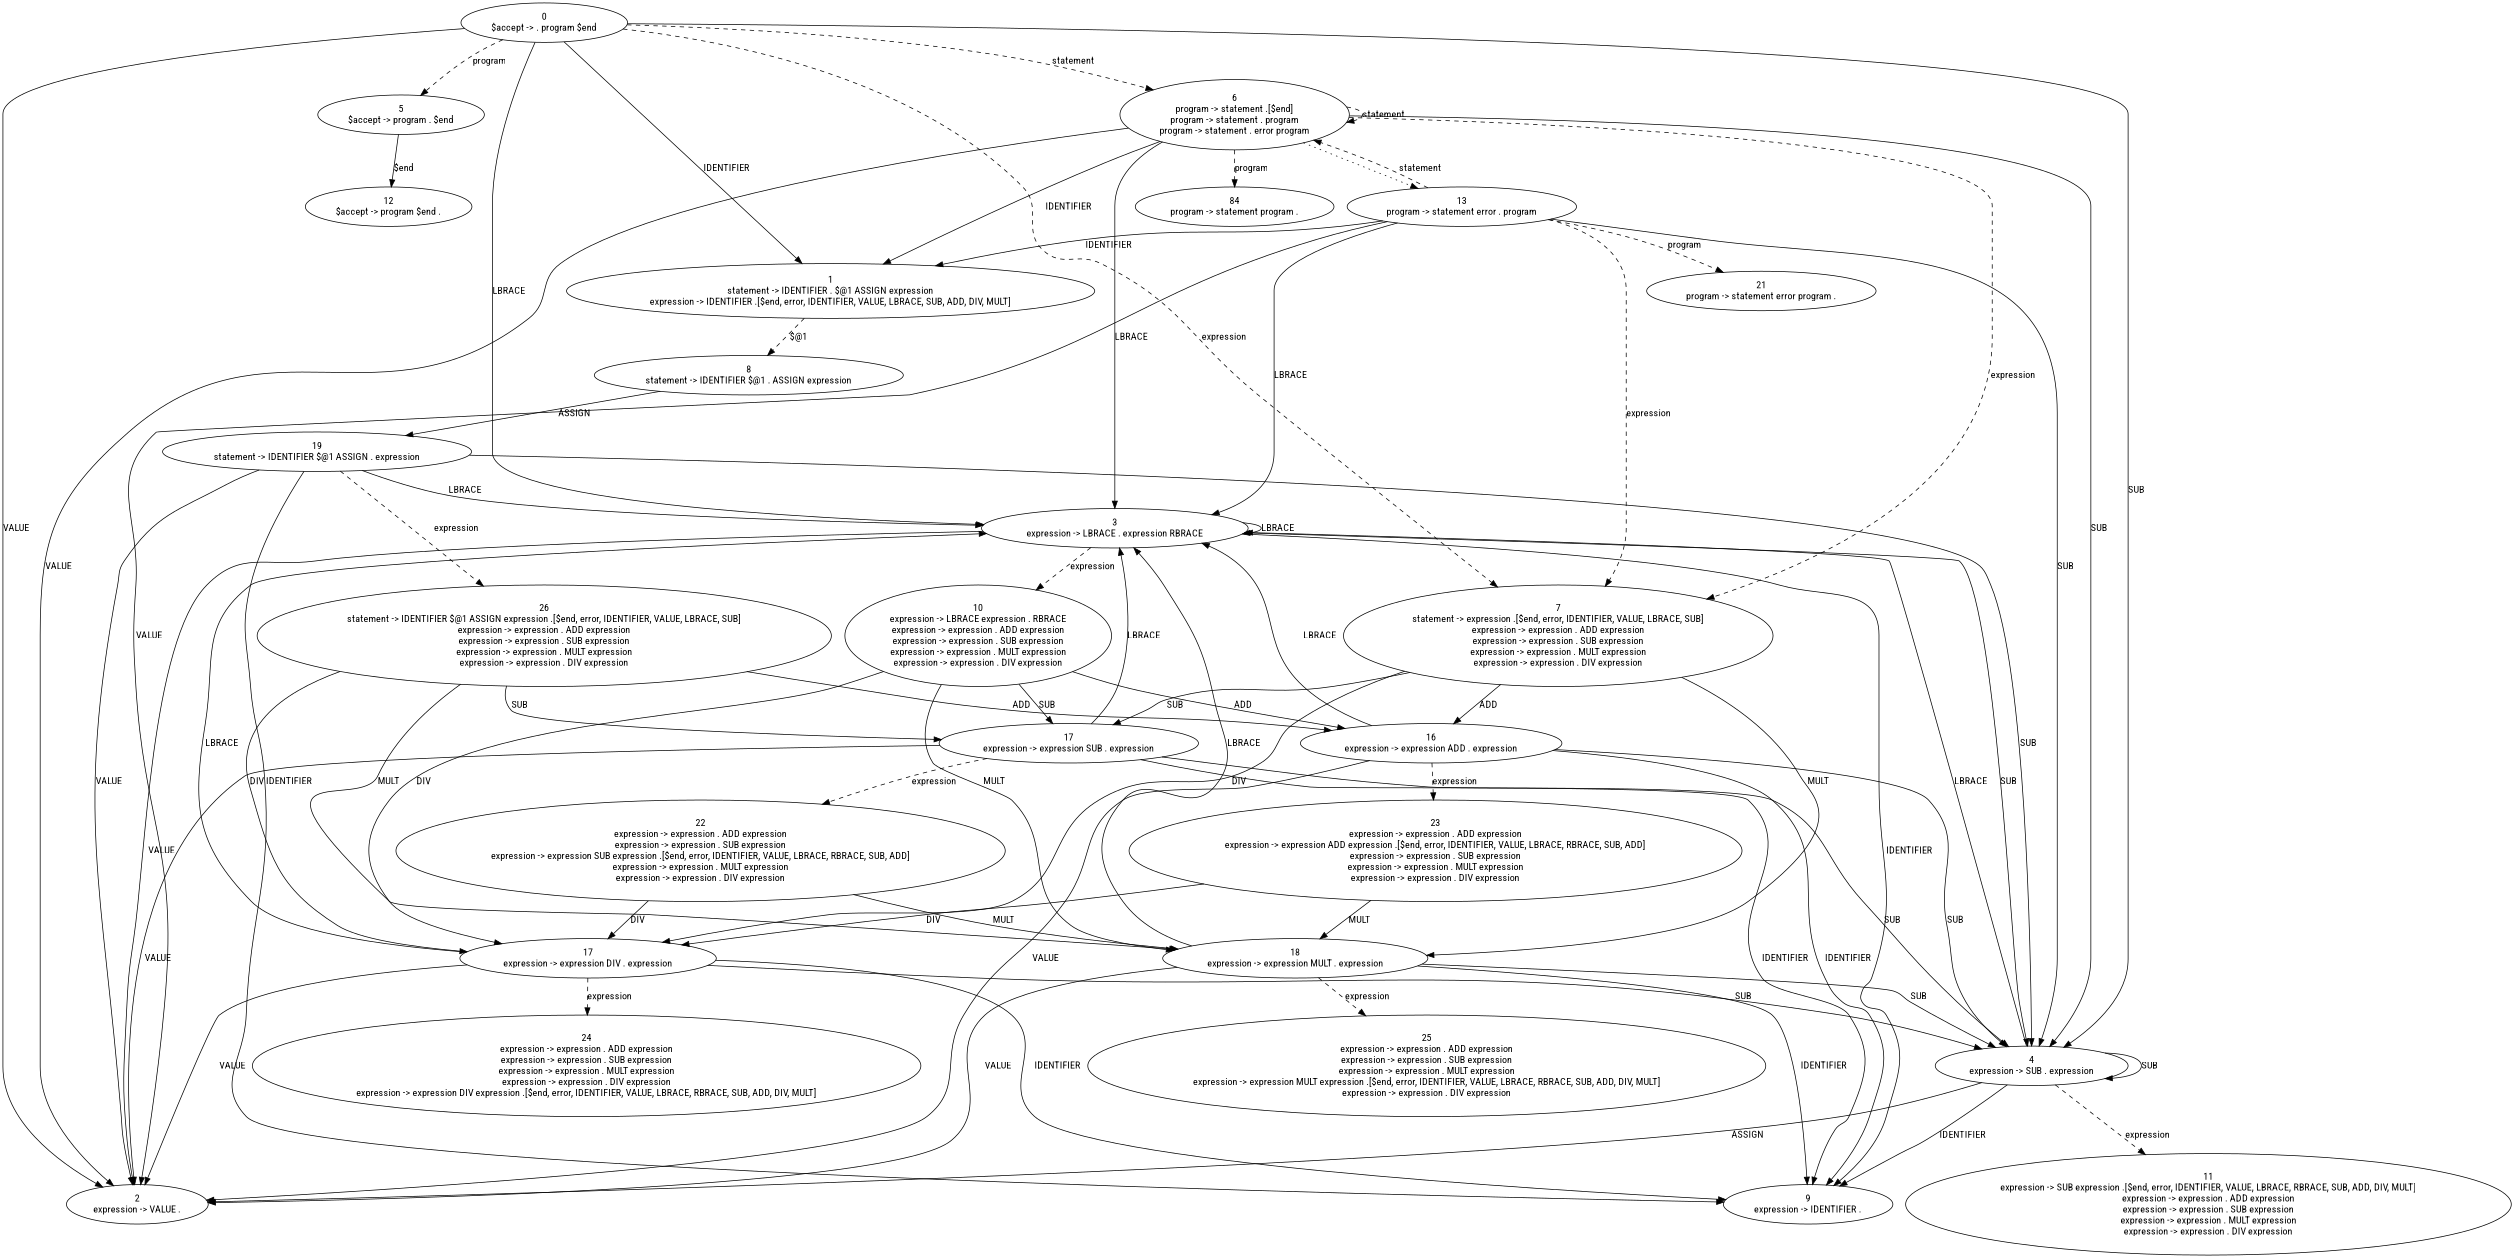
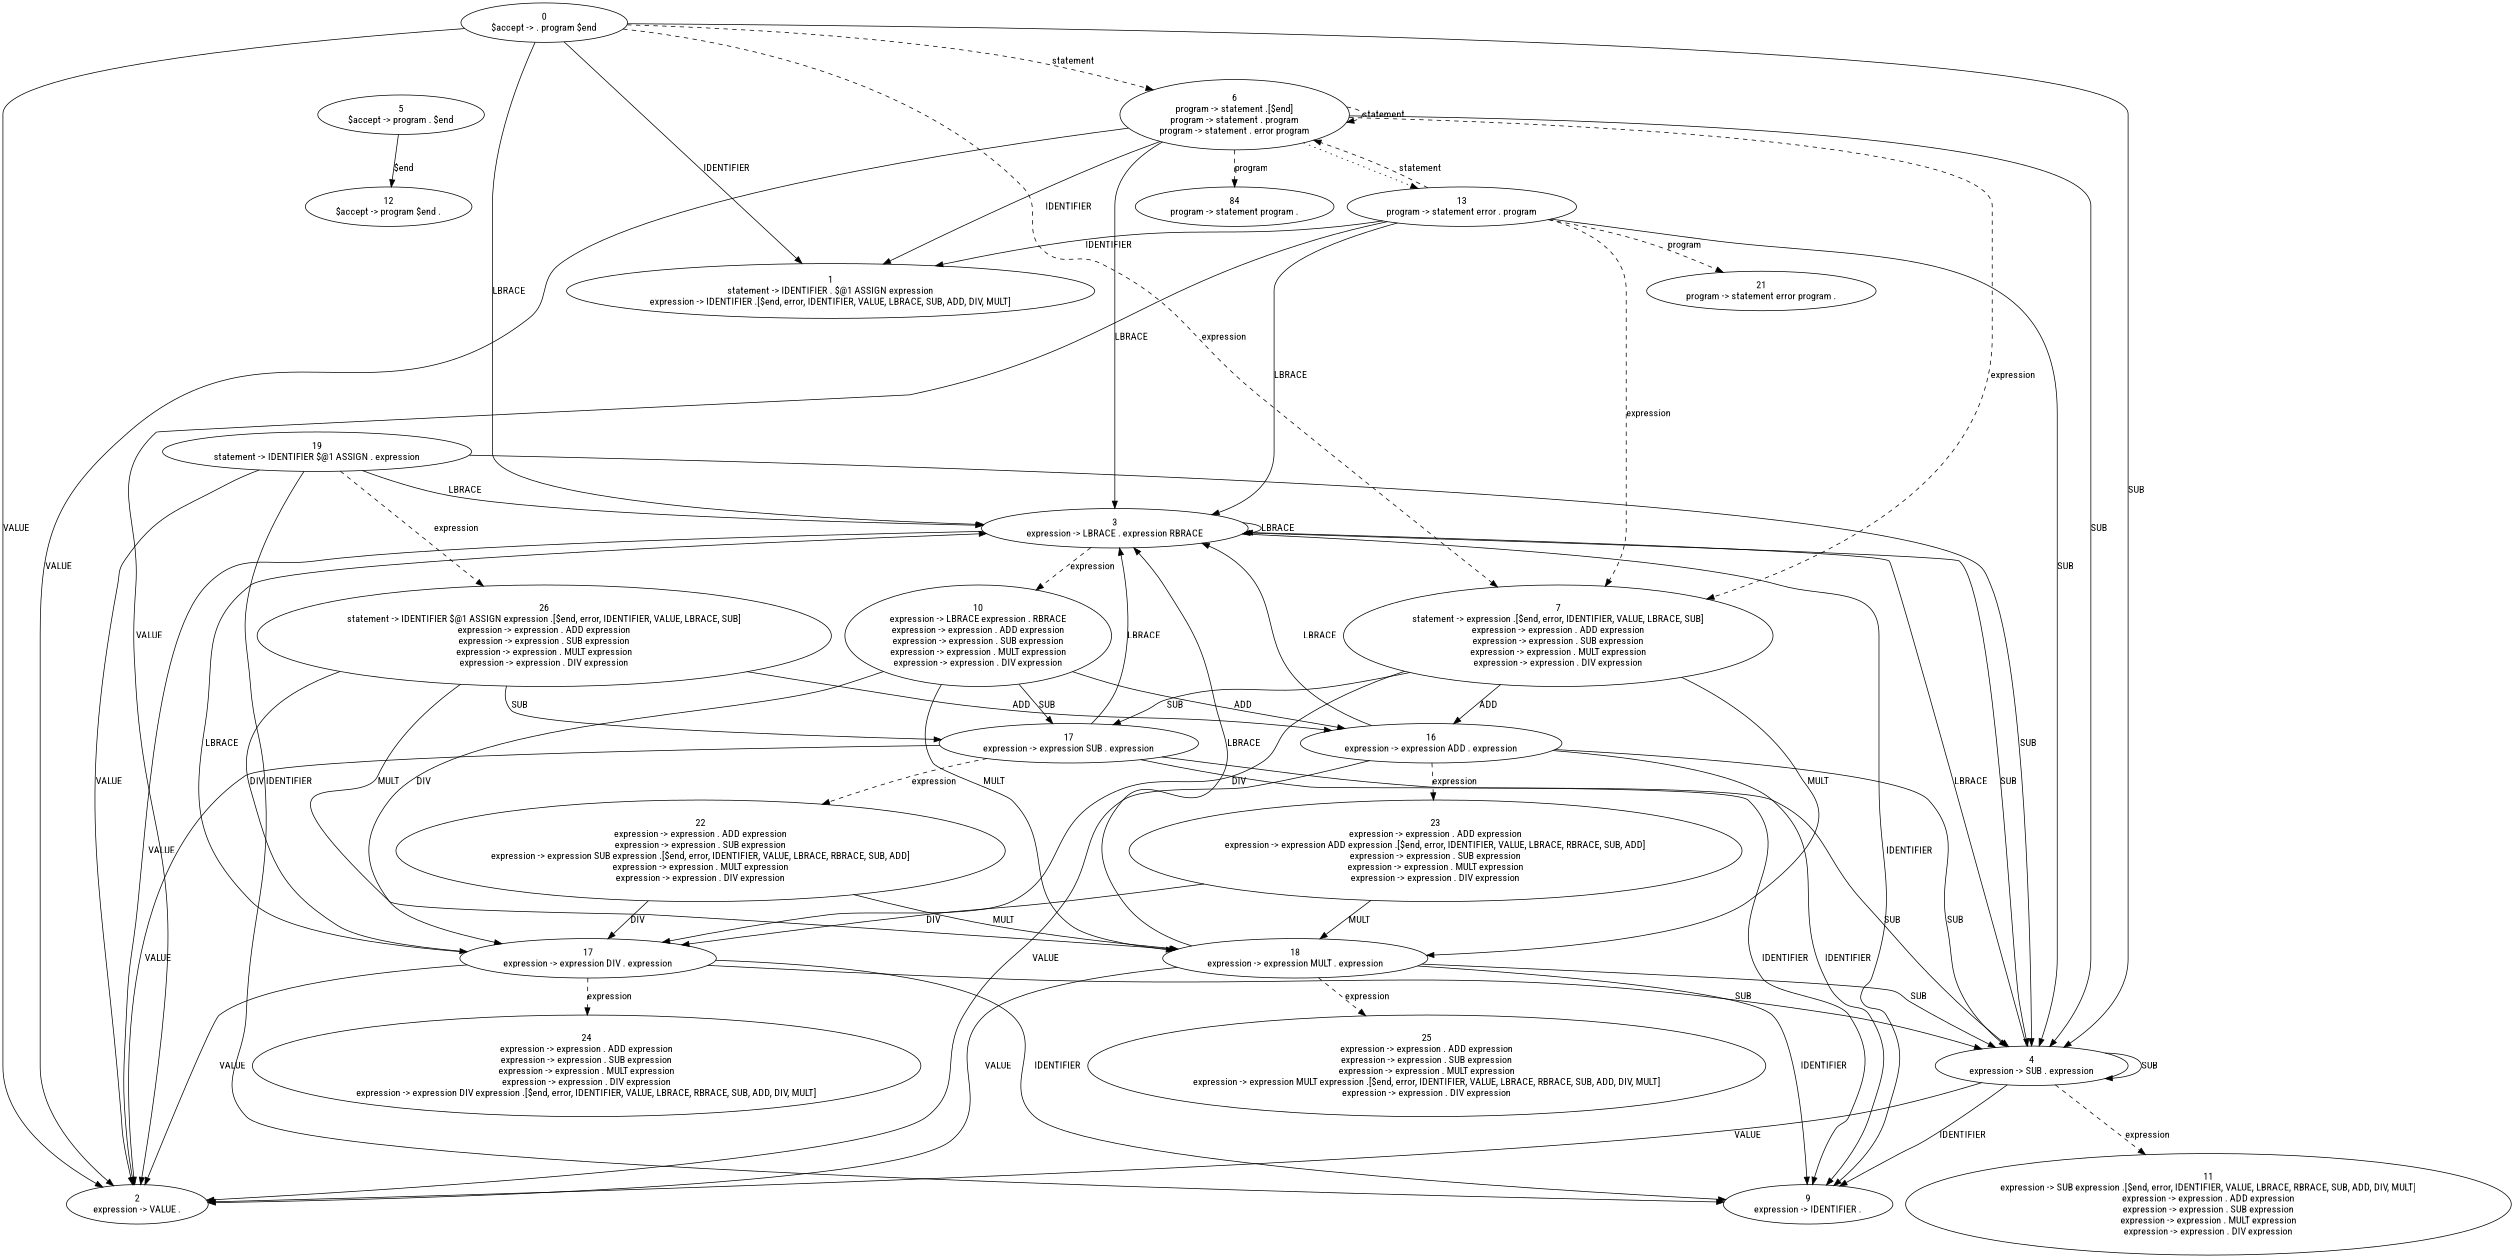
edge "0 $accept -> . program $end" -> "5 $accept -> program . $end": removed, label "program"
node "8 statement -> IDENTIFIER $@1 . ASSIGN expression": removed
edge "4 expression -> SUB . expression" -> "2 expression -> VALUE .": label "ASSIGN" -> "VALUE"
